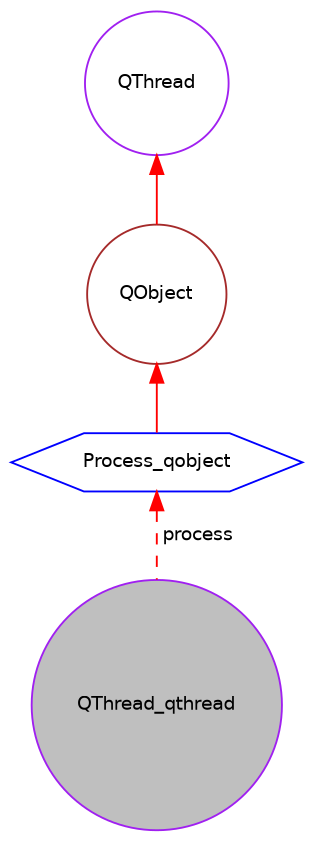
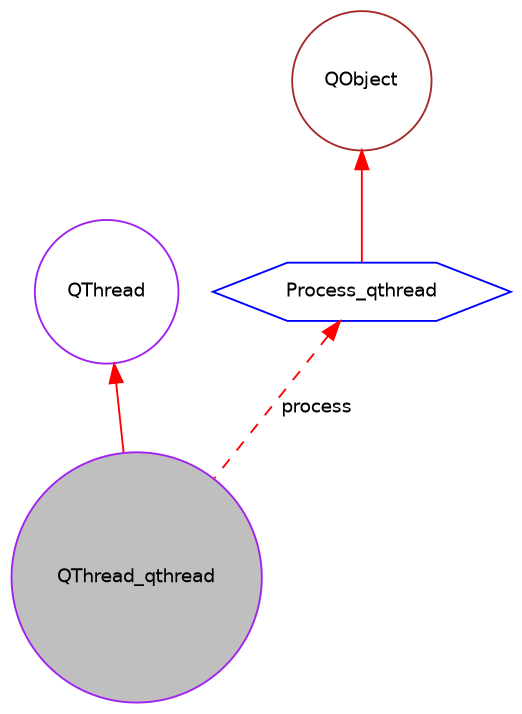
edge "QObject" -> "QThread": now "QThread_qthread" -> "QThread"
node "Process_qobject": label "Process_qobject" -> "Process_qthread"
